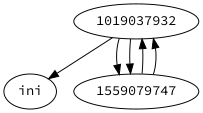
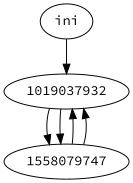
edge "1019037932" -> "ini": reversed
node "1559079747": label "1559079747" -> "1558079747"
